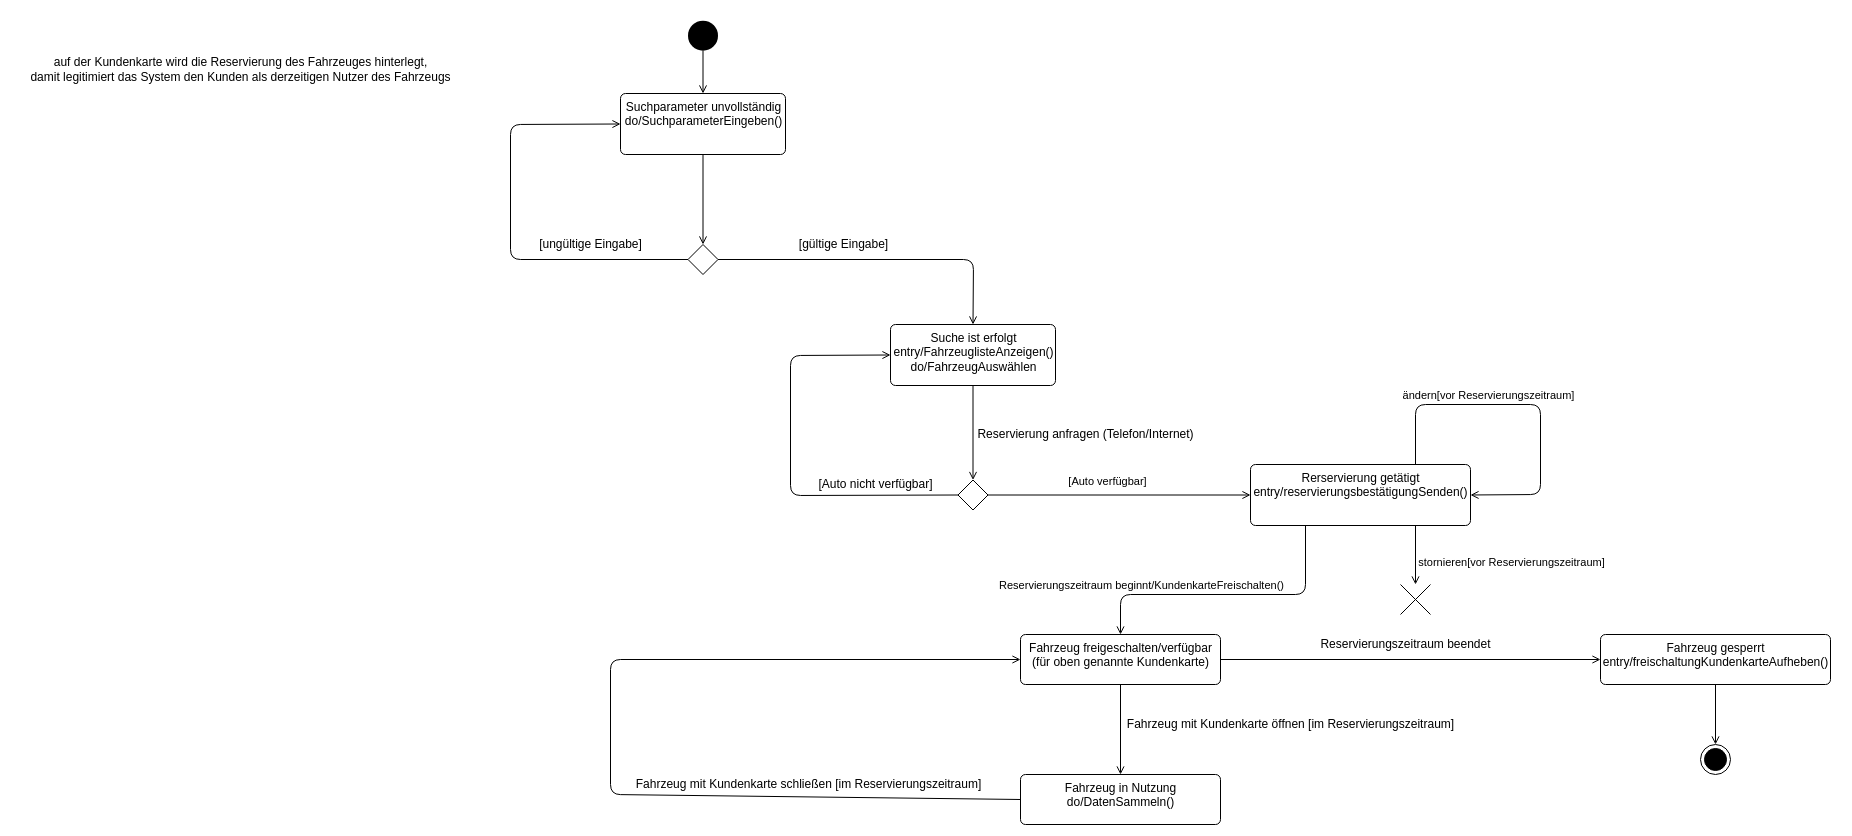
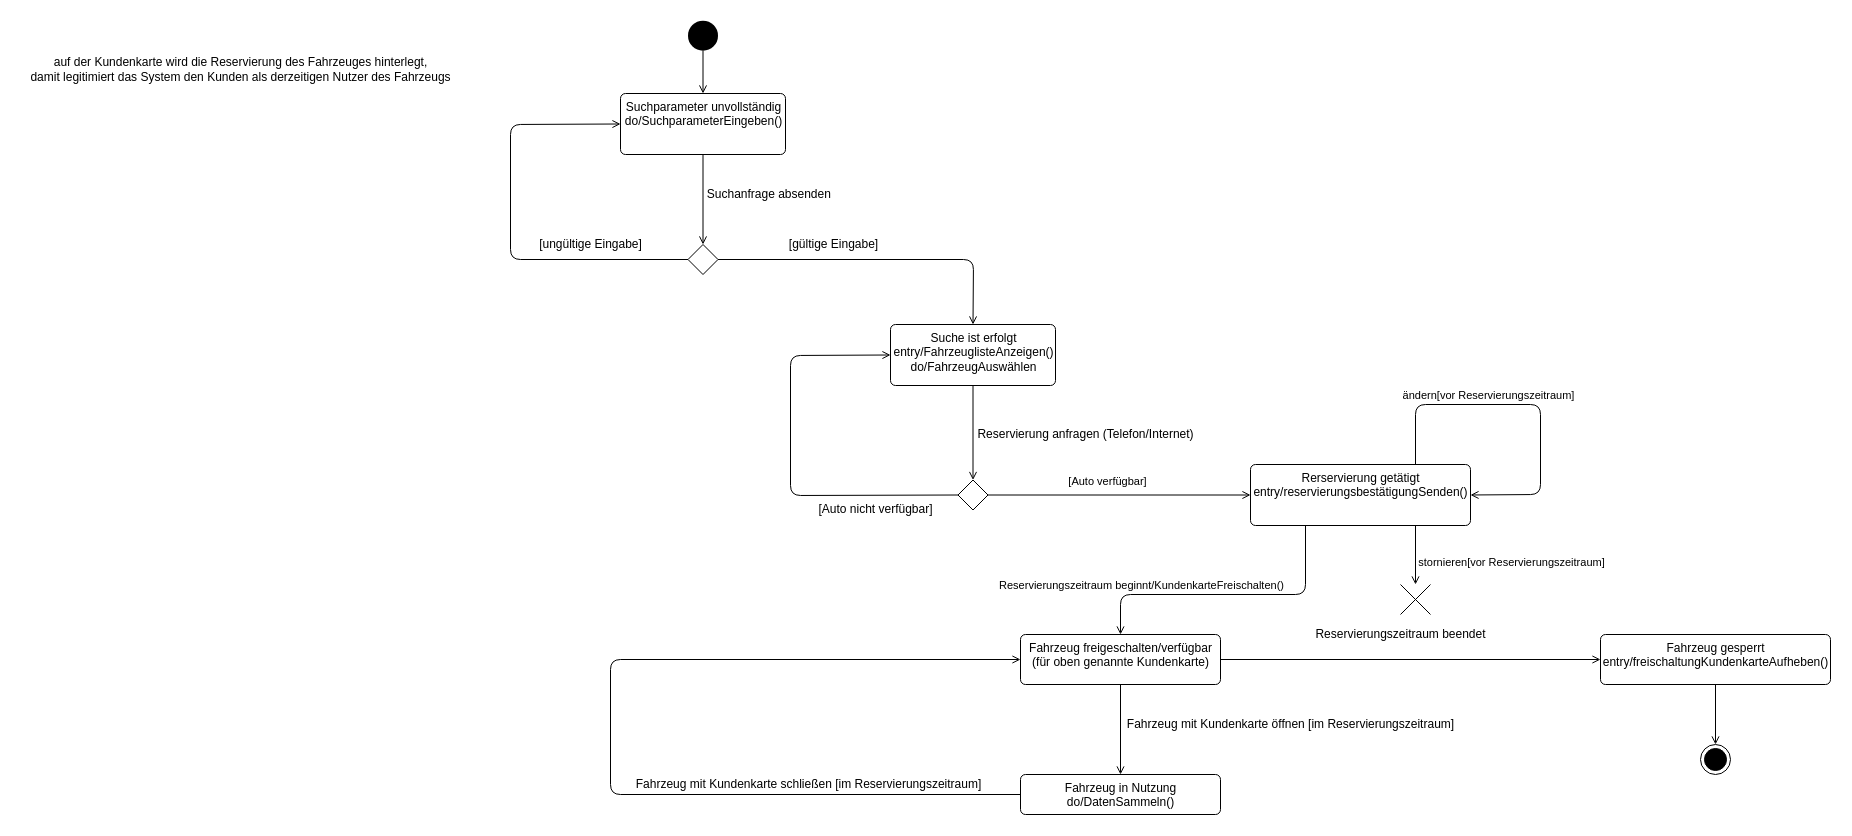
node "Suchanfrage absenden": added
node "[gültige Eingabe]": moved (843, 245) -> (833, 245)
node "[Auto nicht verfügbar]": moved (876, 485) -> (876, 510)
node "Reservierungszeitraum beendet": moved (1406, 645) -> (1401, 635)
node "Fahrzeug in Nutzung do/DatenSammeln()": size 200x50 -> 200x40
